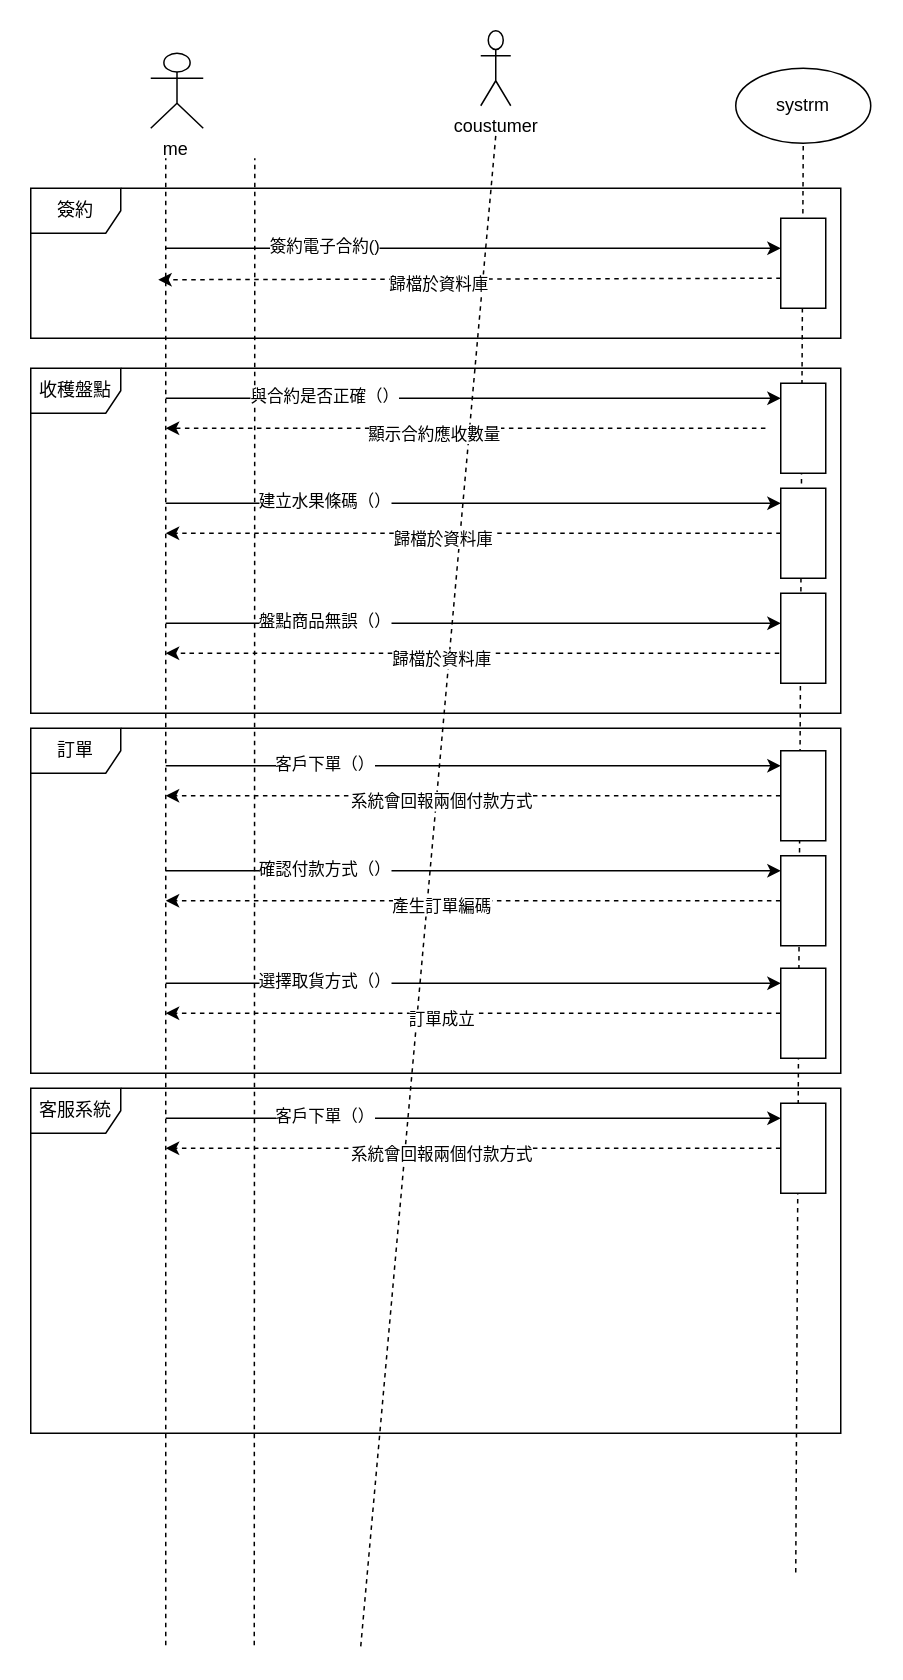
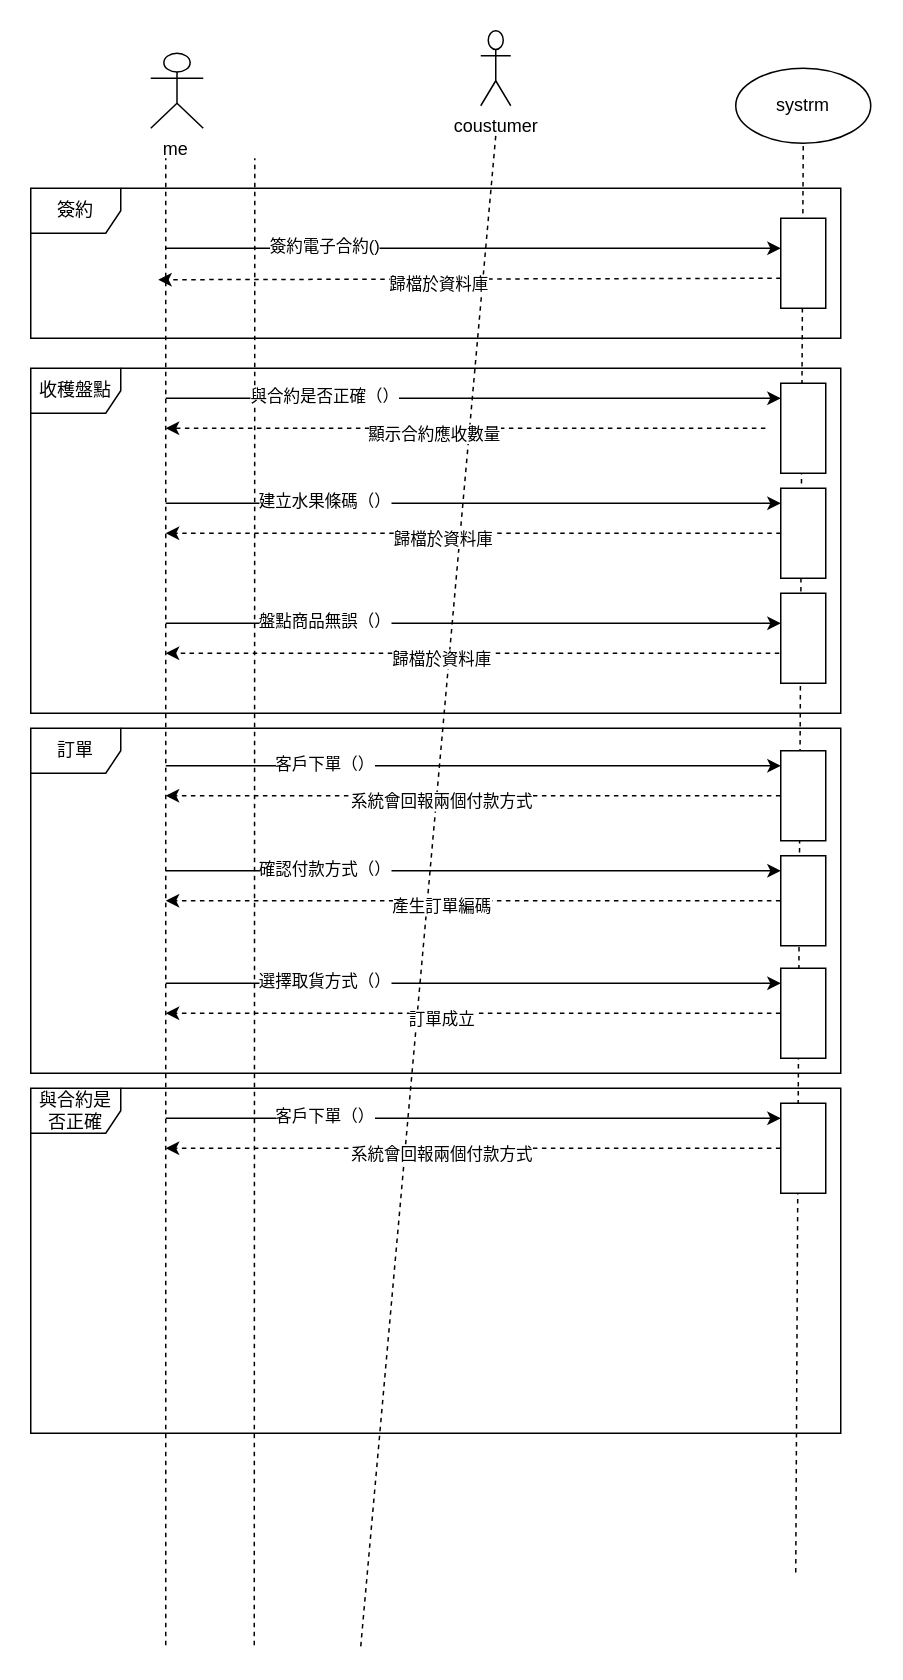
node "客服系統": label "客服系統" -> "與合約是否正確"
